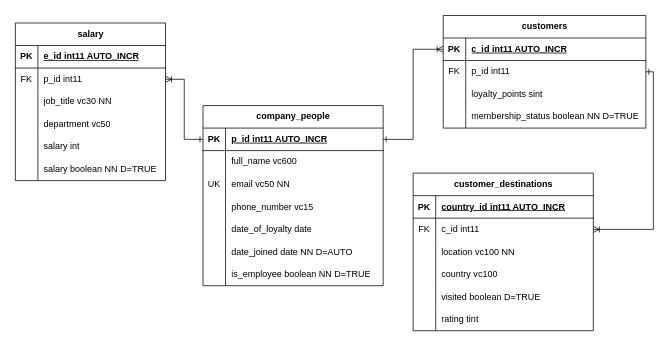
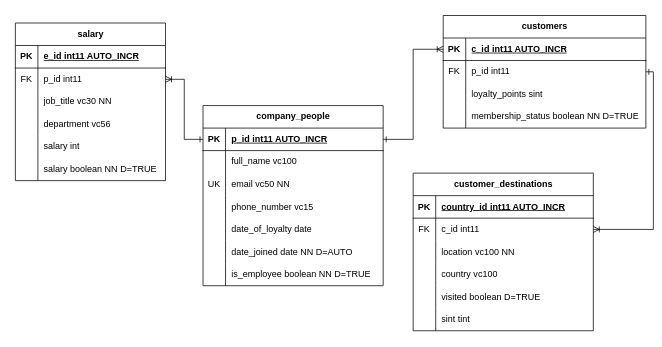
node "department vc50": label "department vc50" -> "department vc56"
node "full_name vc600": label "full_name vc600" -> "full_name vc100"
node "rating tint": label "rating tint" -> "sint tint"
